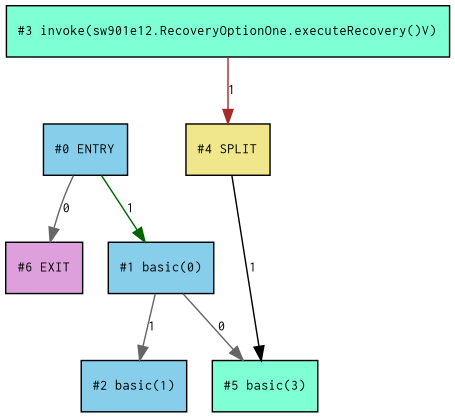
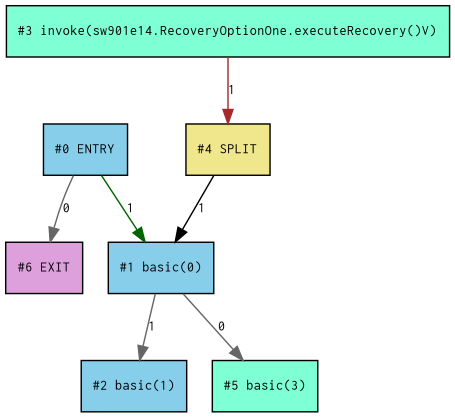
node "#3 invoke(sw901e12.RecoveryOptionOne.executeRecovery()V)": label "#3 invoke(sw901e12.RecoveryOptionOne.executeRecovery()V)" -> "#3 invoke(sw901e14.RecoveryOptionOne.executeRecovery()V)"
edge "#4 SPLIT" -> "#5 basic(3)": now "#4 SPLIT" -> "#1 basic(0)"
